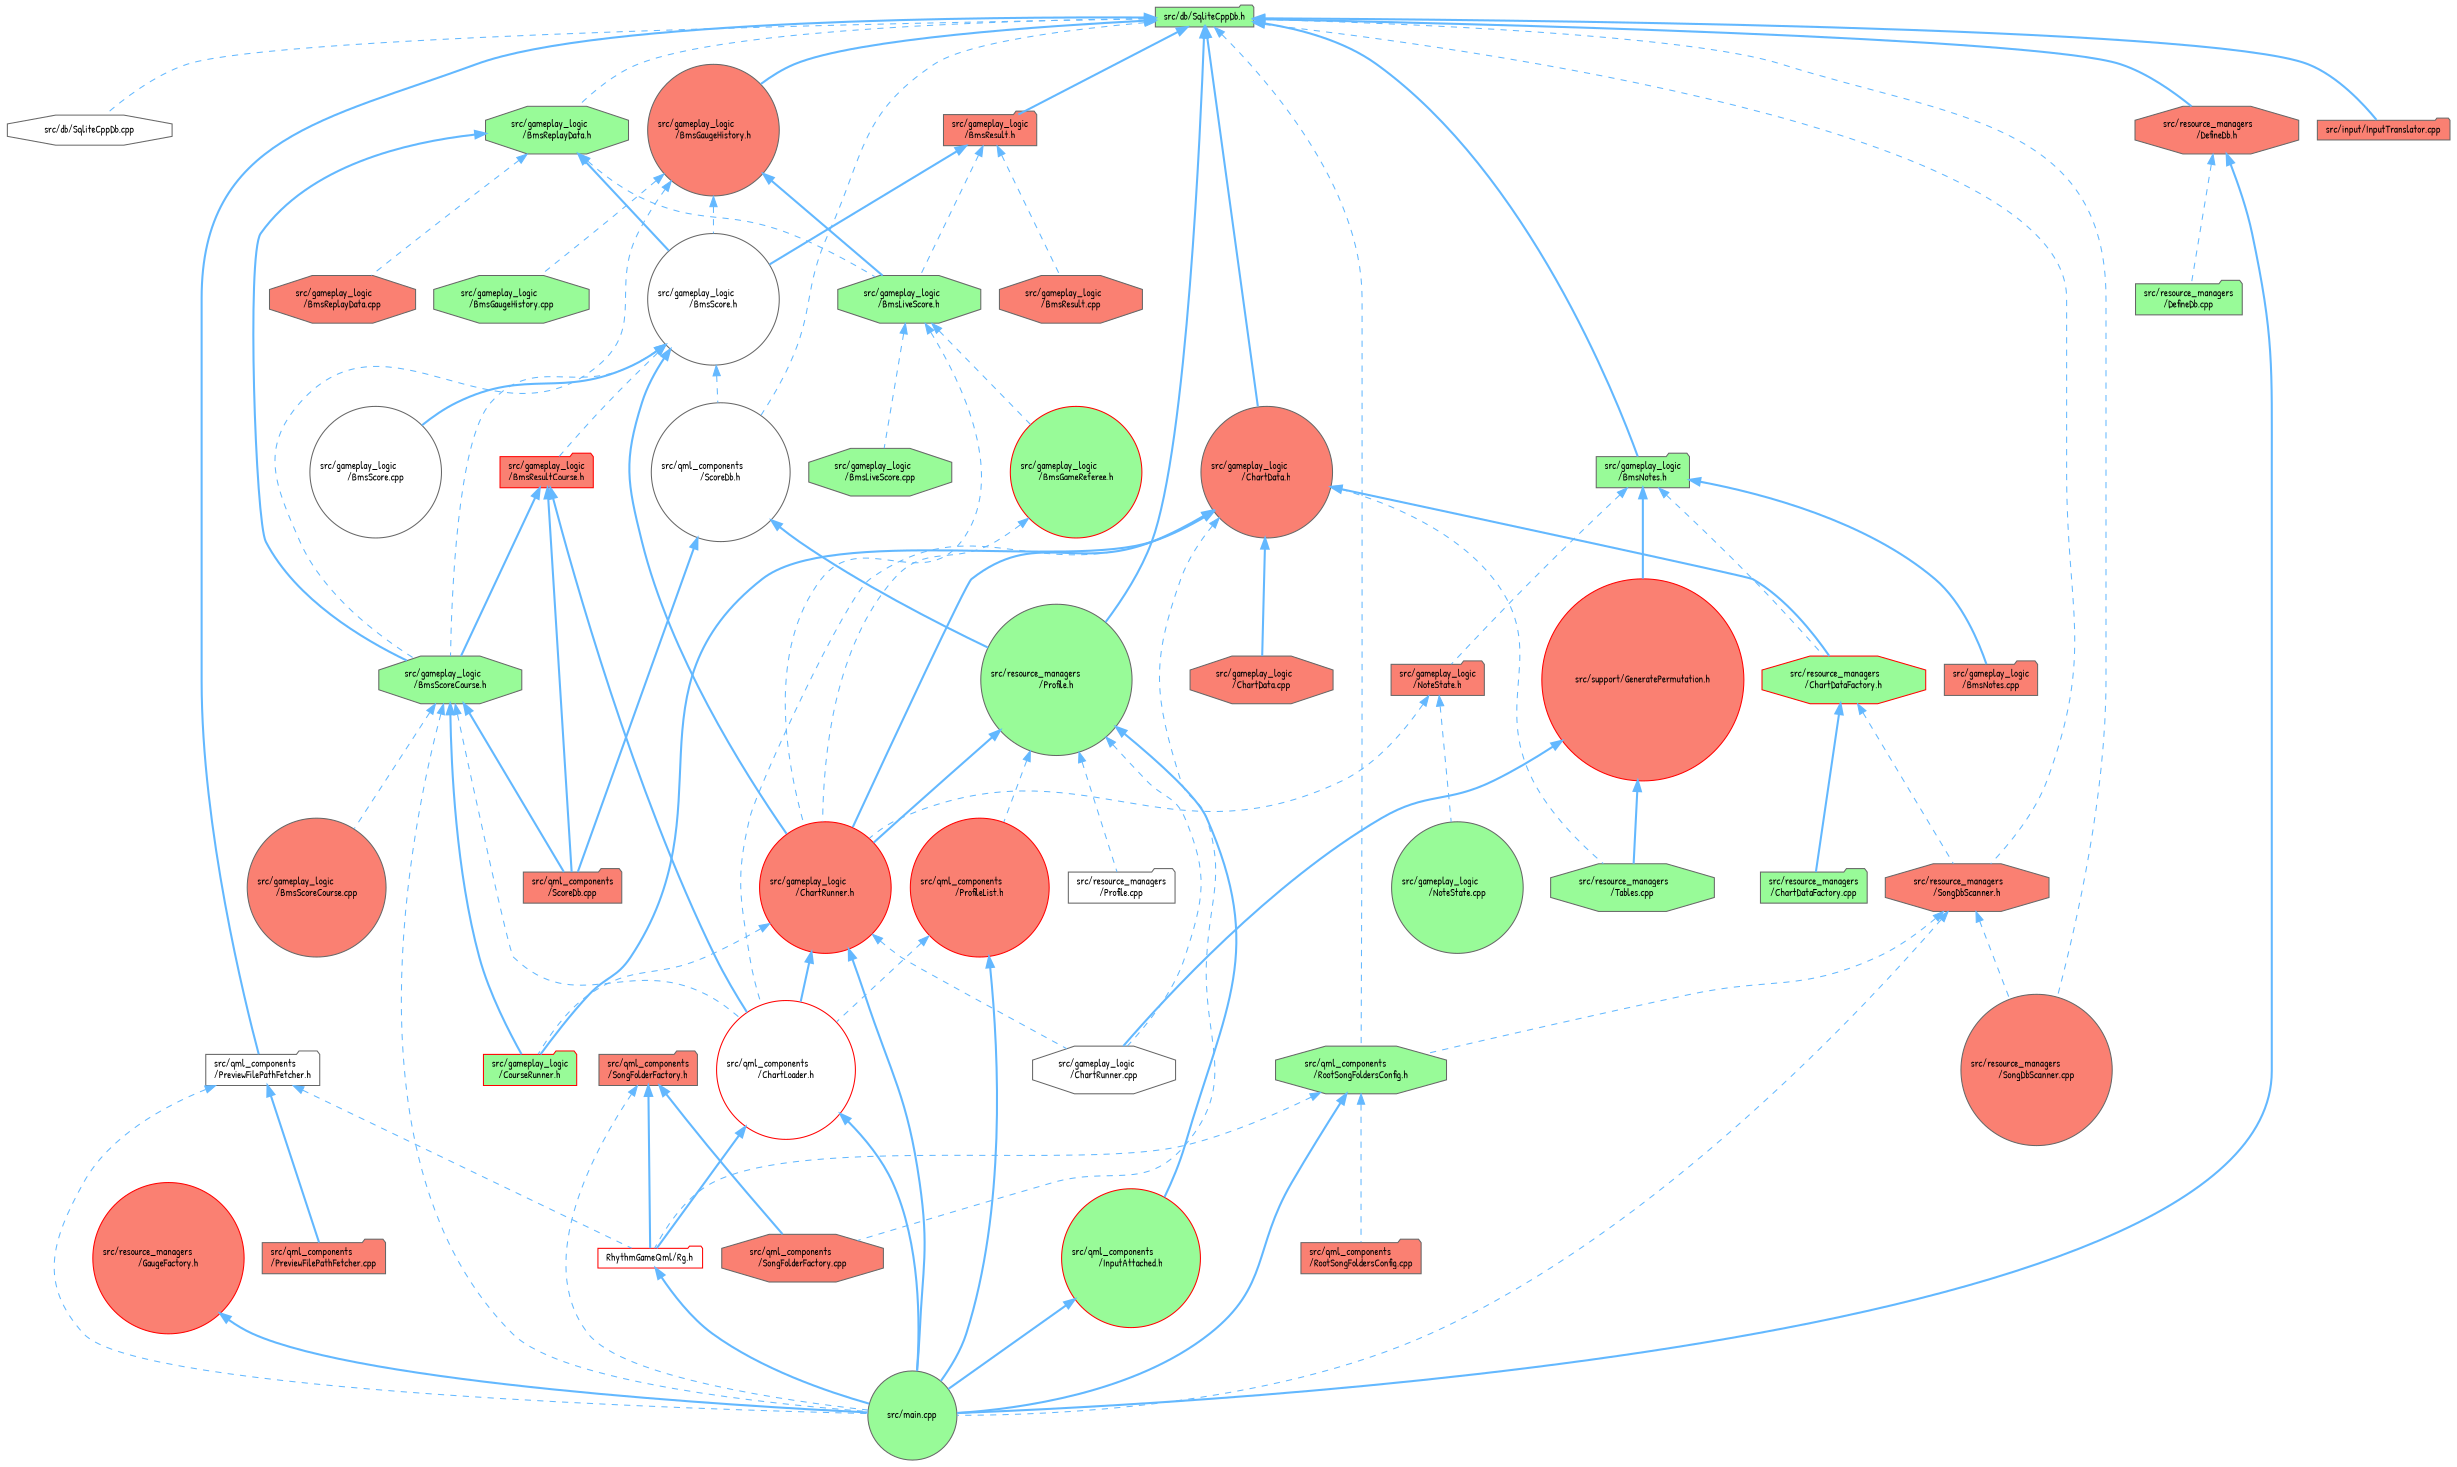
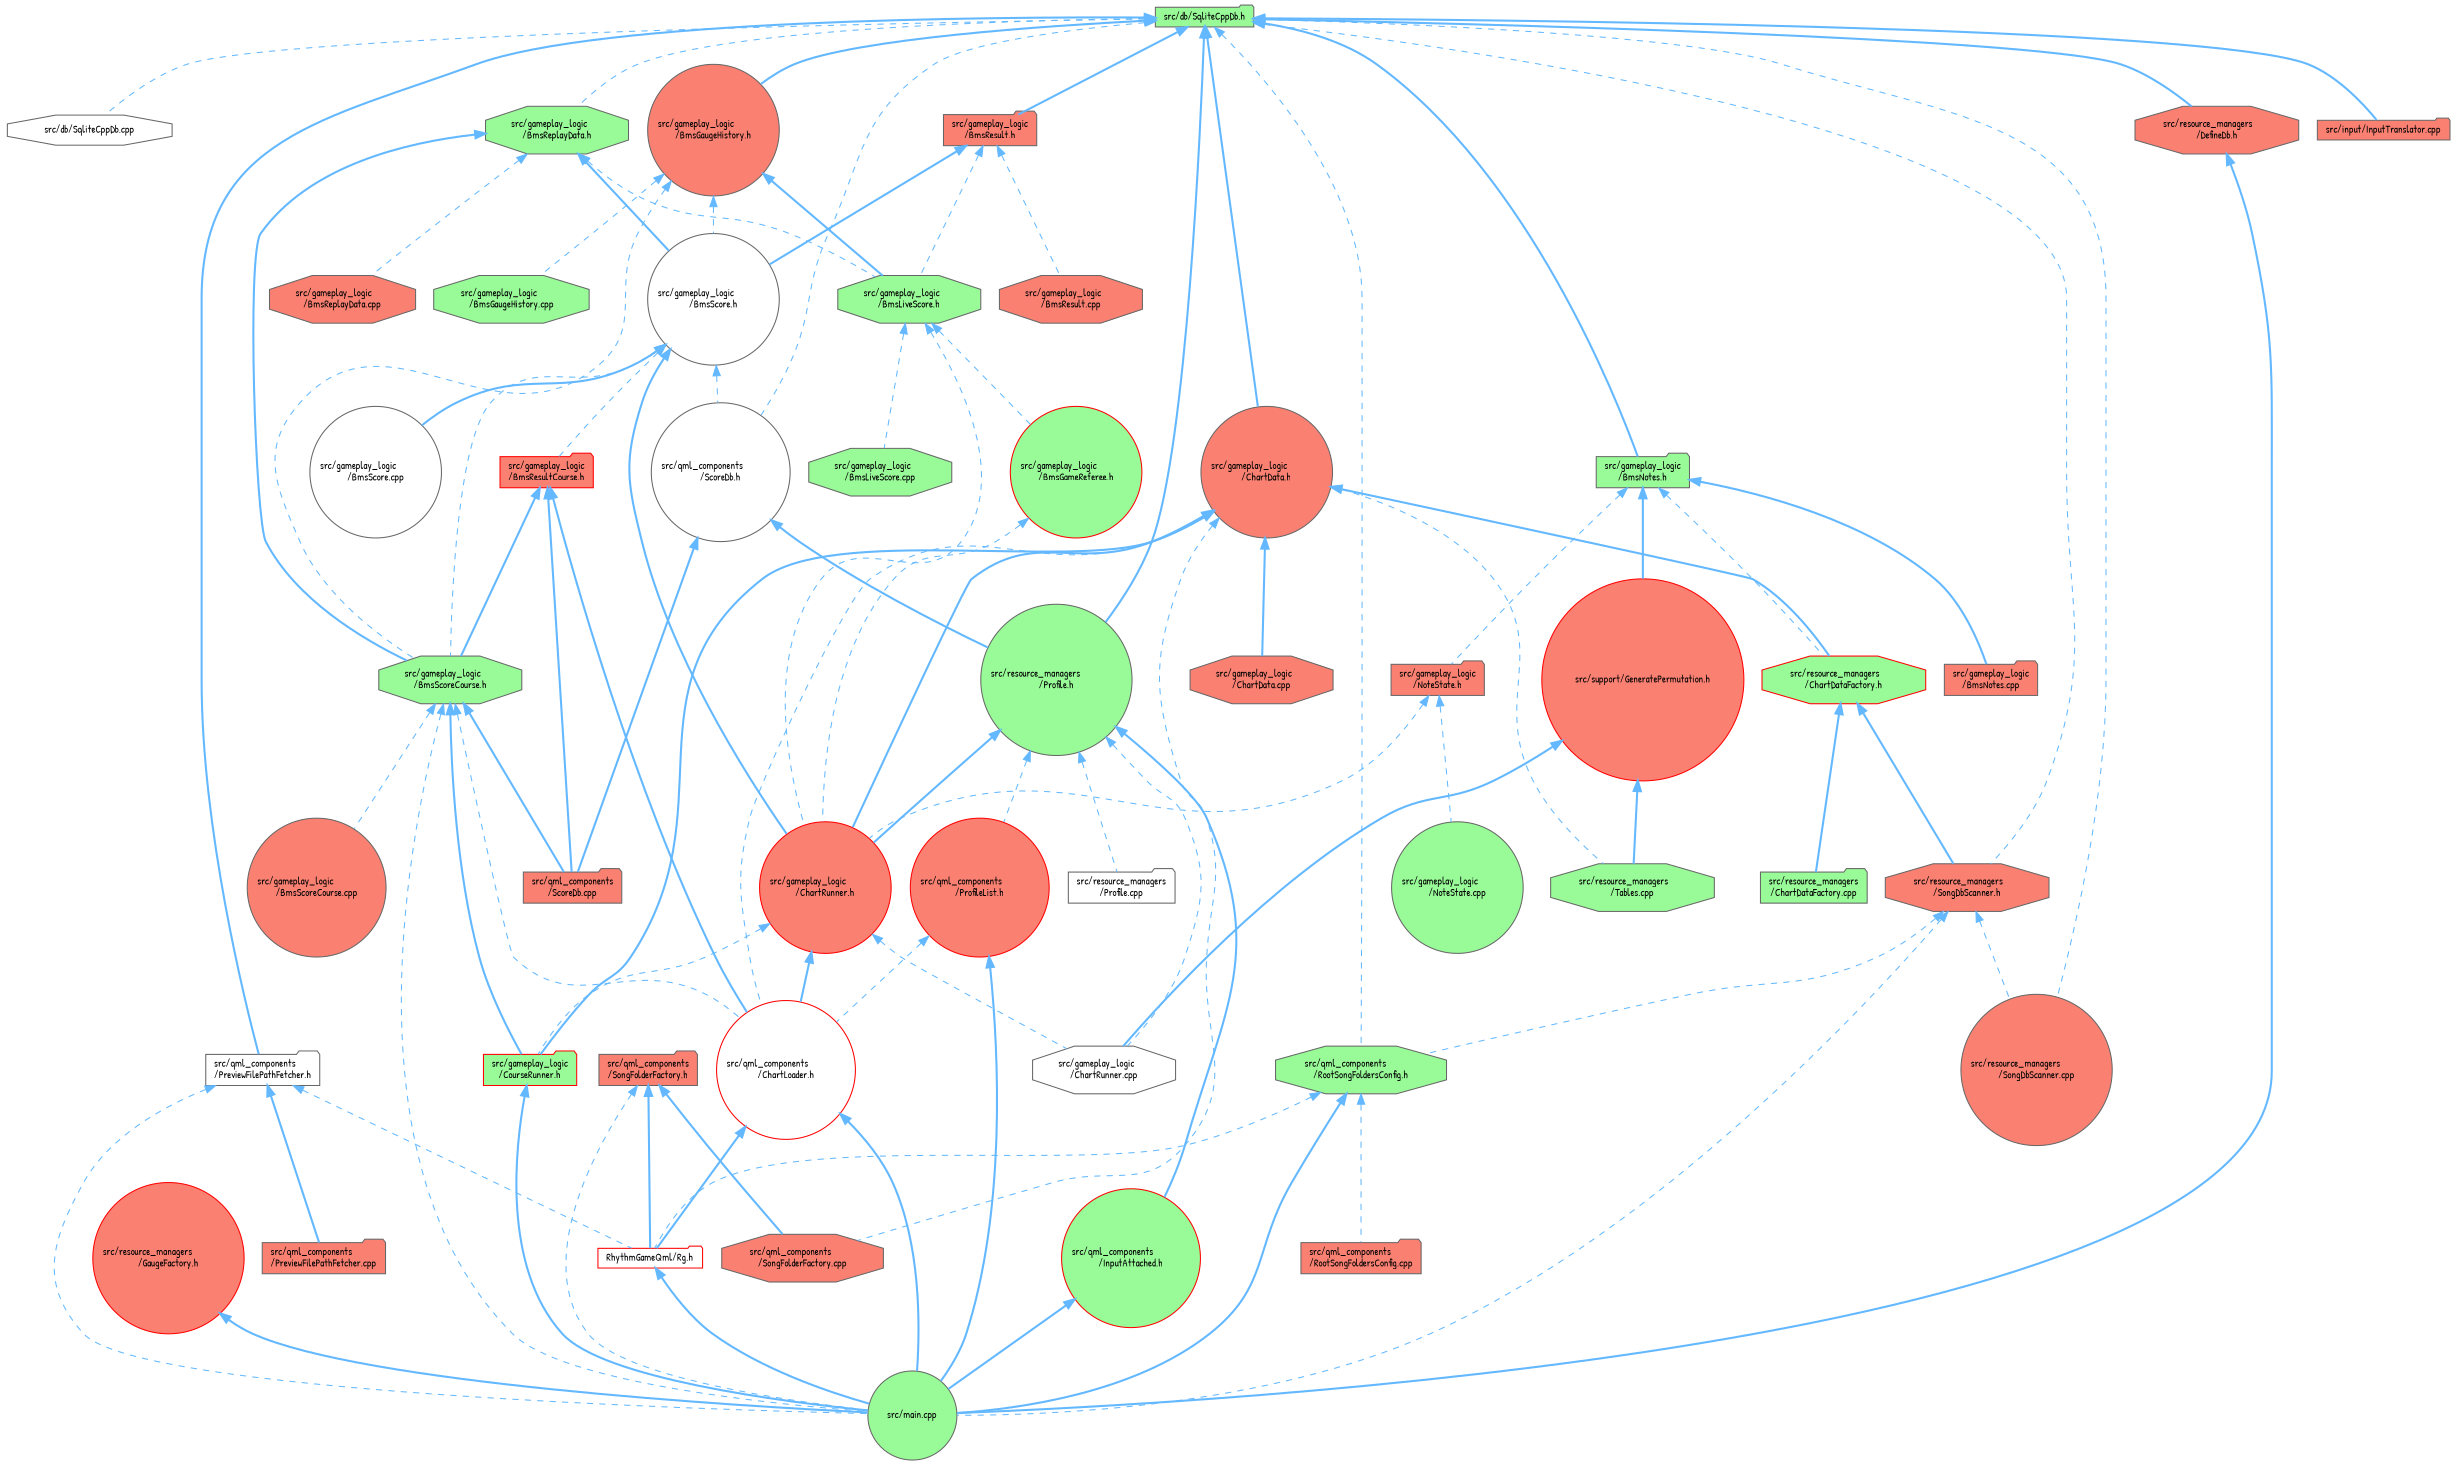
node "src/resource_managers /DefineDb.cpp": removed
edge "src/resource_managers /SongDbScanner.h" -> "src/resource_managers /ChartDataFactory.h": style dashed -> bold
edge "src/main.cpp" -> "src/gameplay_logic /ChartRunner.h": now "src/main.cpp" -> "src/gameplay_logic /CourseRunner.h"
